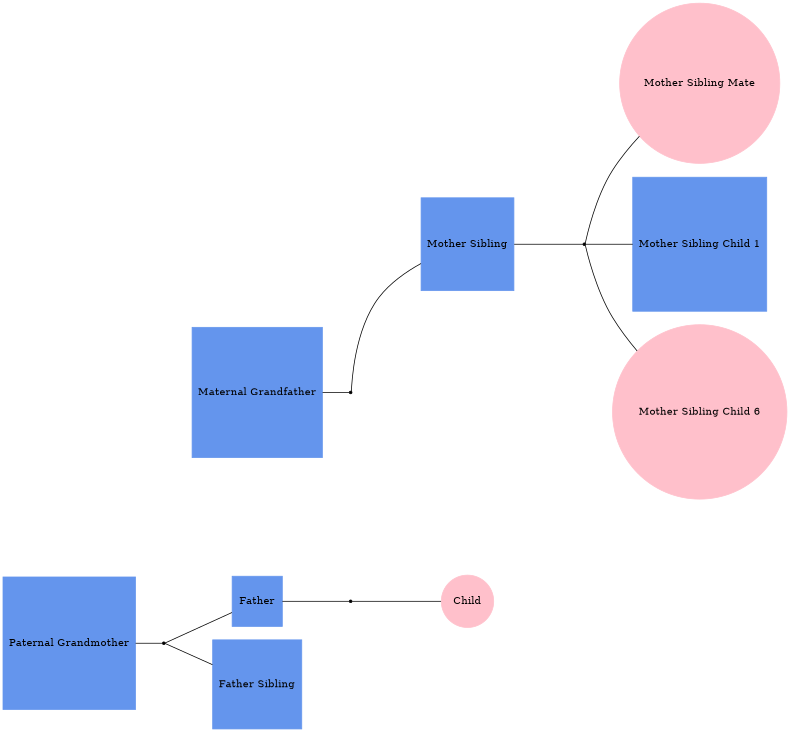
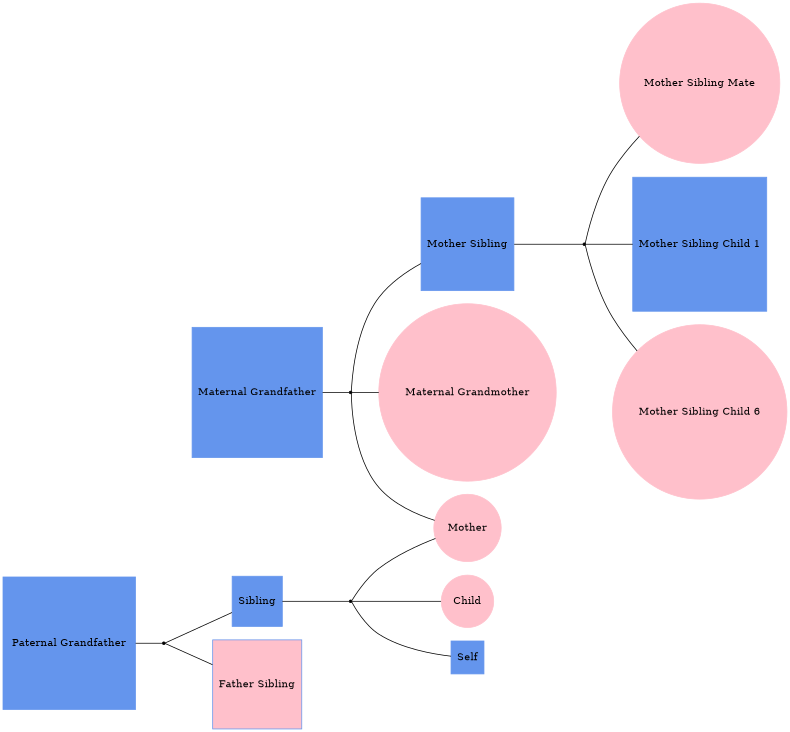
node "Maternal Grandmother": added
node "Mother": added
node "Father": label "Father" -> "Sibling"
node "Paternal Grandmother": label "Paternal Grandmother" -> "Paternal Grandfather"
node "Self": added
node "Father Sibling": fillcolor cornflowerblue -> pink
